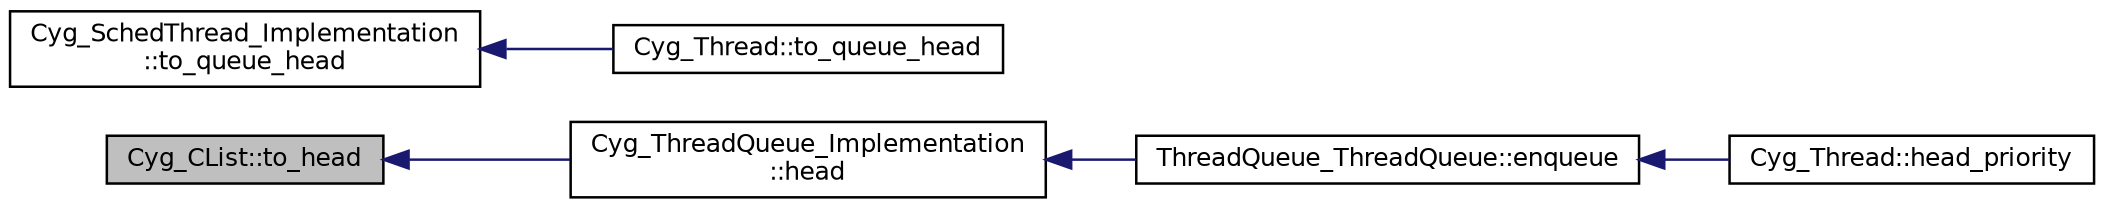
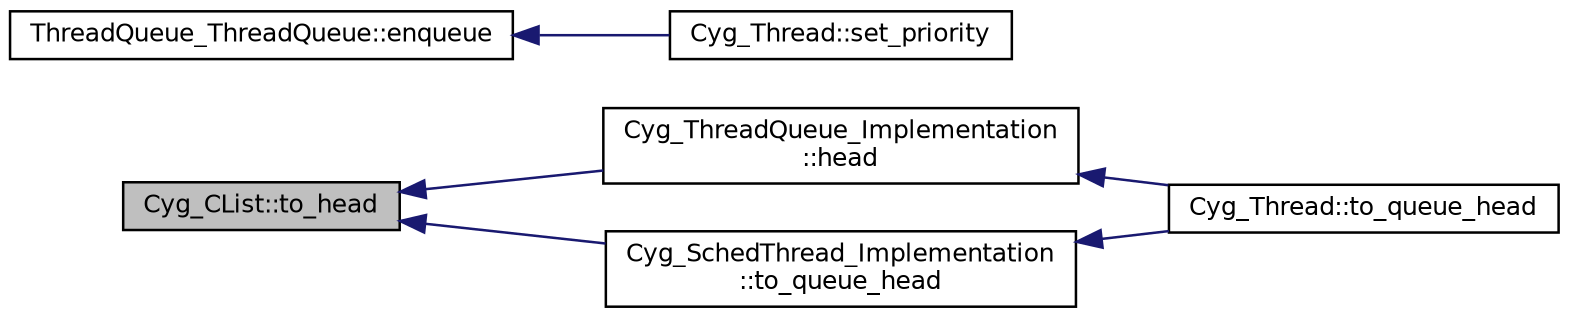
edge "ThreadQueue_ThreadQueue::enqueue" -> "Cyg_ThreadQueue_Implementation ::head": now "Cyg_Thread::to_queue_head" -> "Cyg_ThreadQueue_Implementation ::head"
node "Cyg_Thread::head_priority": label "Cyg_Thread::head_priority" -> "Cyg_Thread::set_priority"
edge "Cyg_SchedThread_Implementation ::to_queue_head" -> "Cyg_CList::to_head": added
